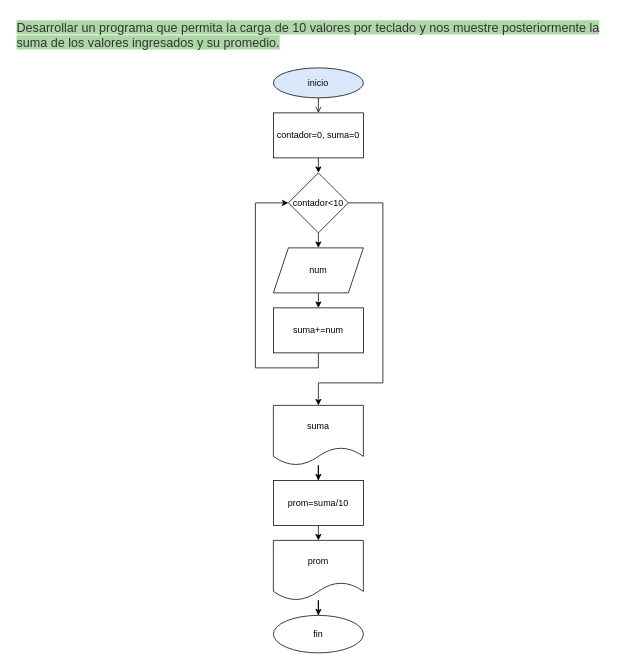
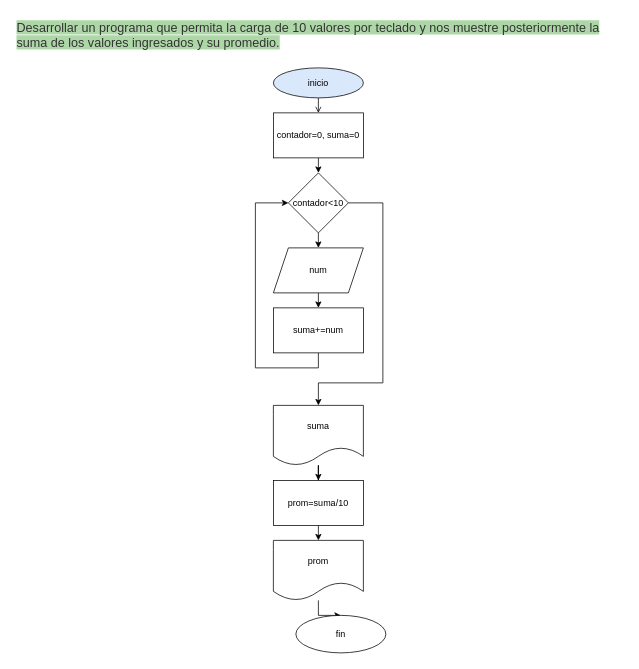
node "fin": moved (318, 634) -> (341, 634)
